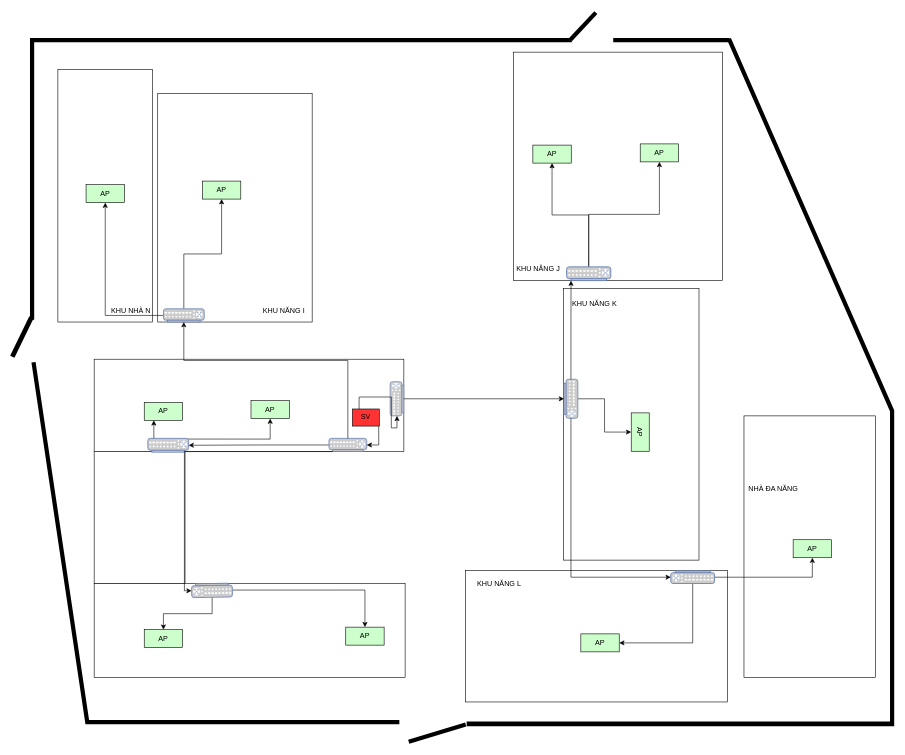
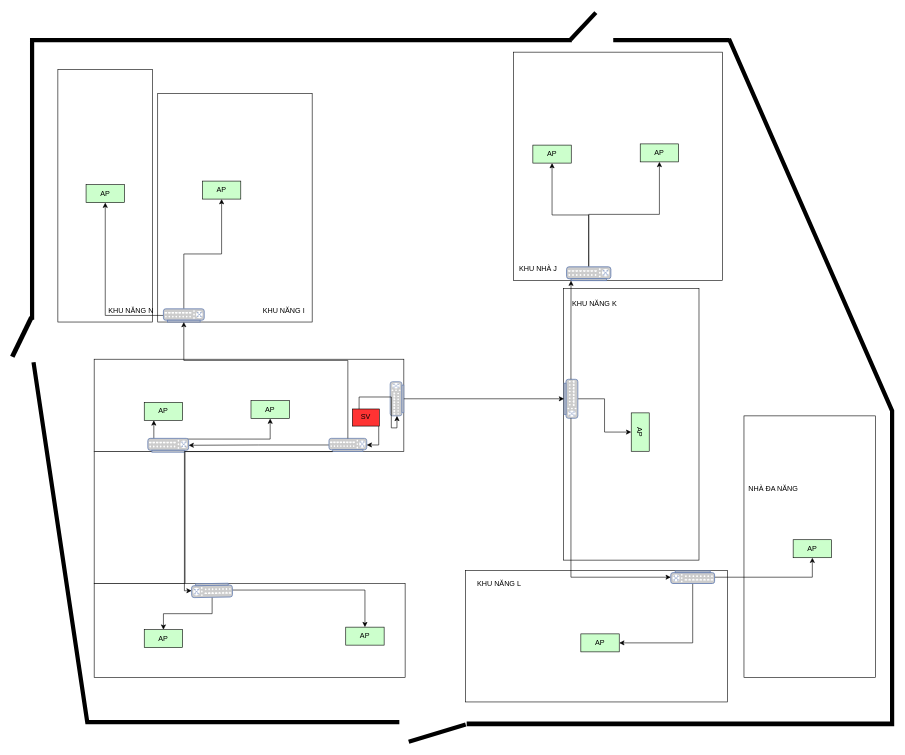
node "KHU NĂNG J": label "KHU NĂNG J" -> "KHU NHÀ J"
node "KHU NHÀ N": label "KHU NHÀ N" -> "KHU NĂNG N"
